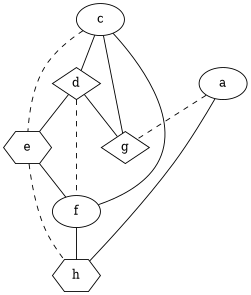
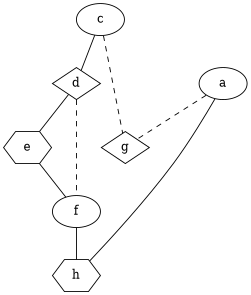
edge "c" -- "e": removed
edge "c" -- "g": style solid -> dashed
edge "d" -- "g": removed
edge "c" -- "f": removed
edge "e" -- "h": removed
